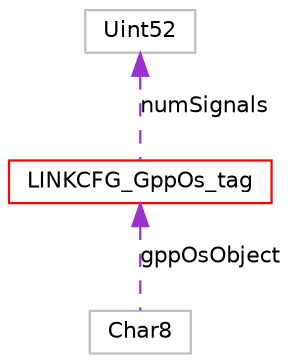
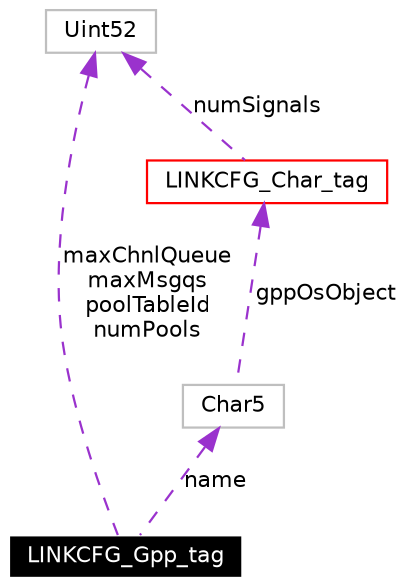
node "LINKCFG_GppOs_tag": label "LINKCFG_GppOs_tag" -> "LINKCFG_Char_tag"
node "Char8": label "Char8" -> "Char5"
node "LINKCFG_Gpp_tag": added
